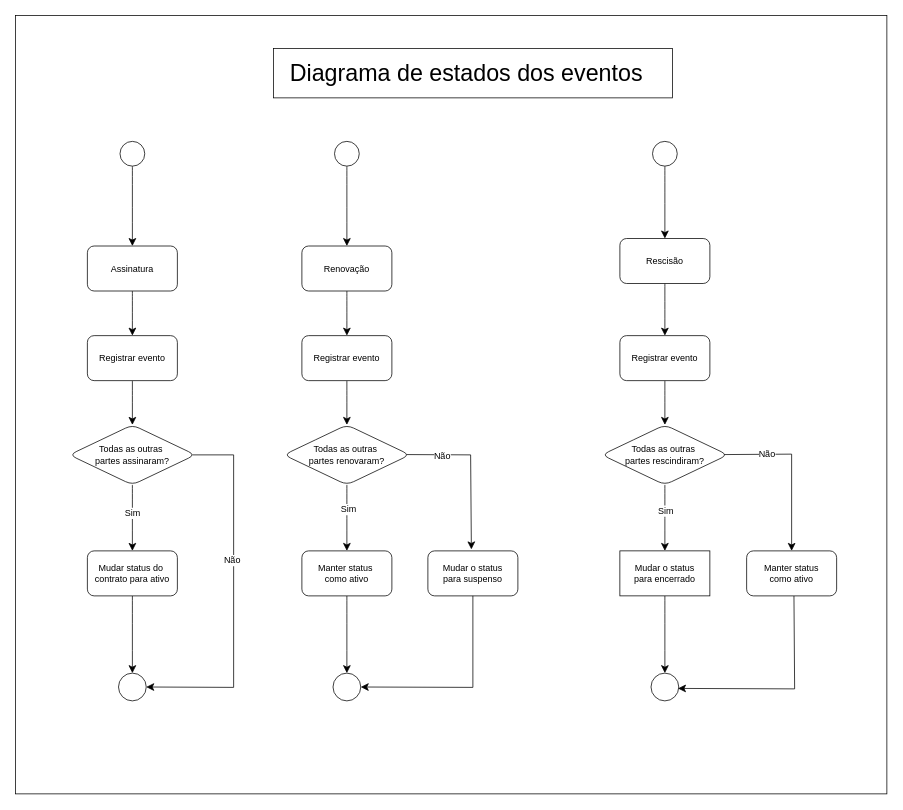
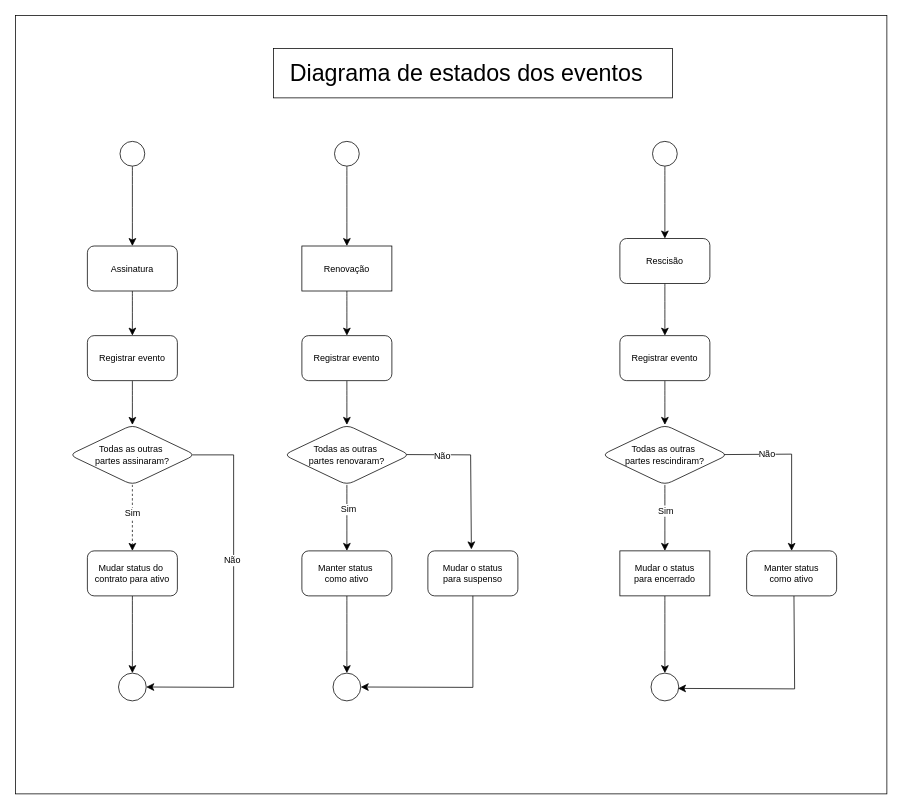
node "Renovação": shape rounded rectangle -> rectangle
edge "Todas as outras partes assinaram?" -> "Mudar status do contrato para ativo": style solid -> dashed
